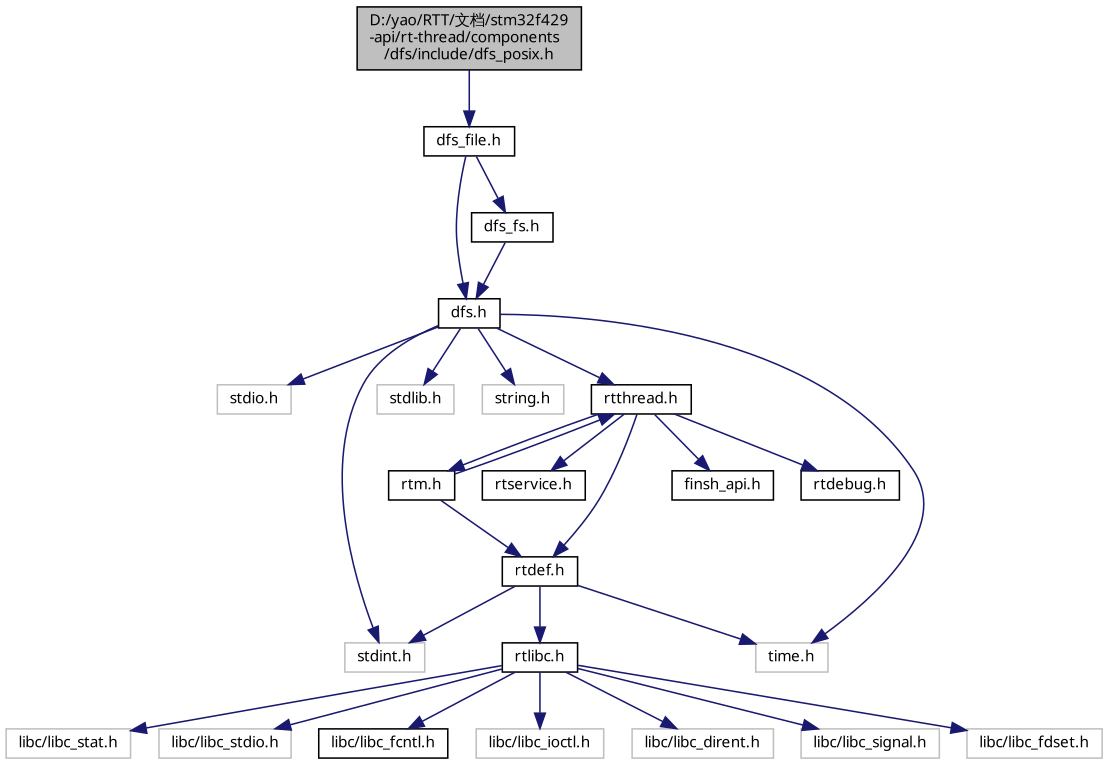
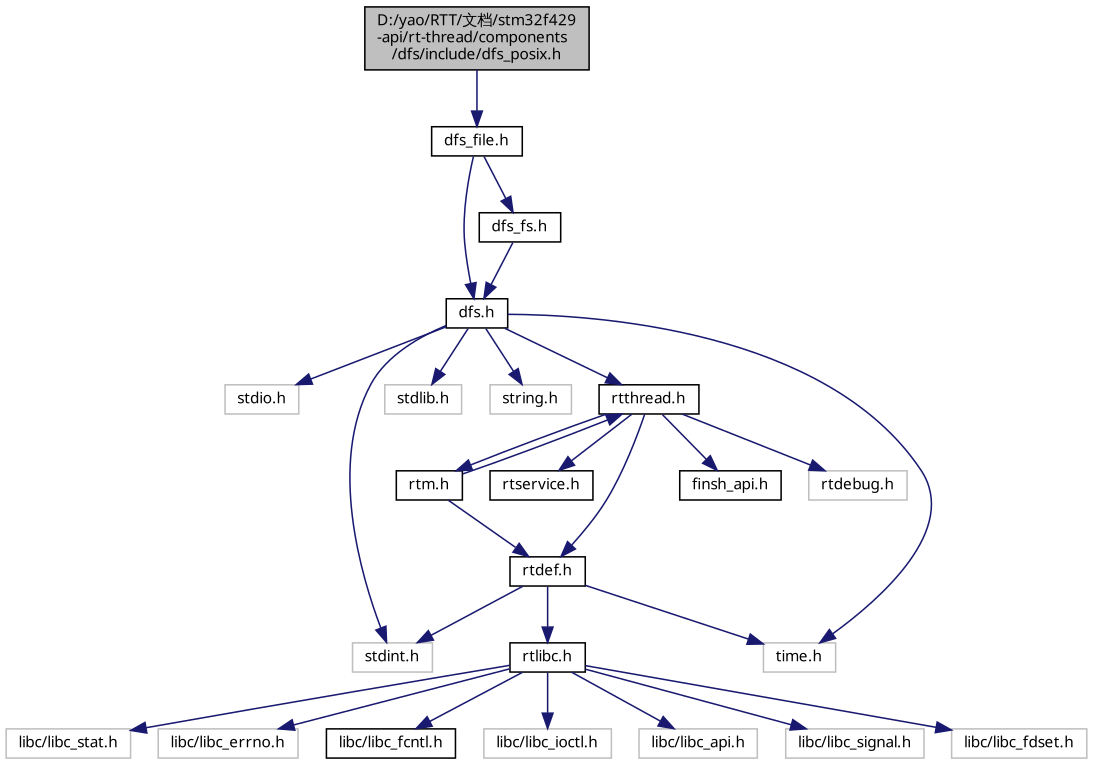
node "rtdebug.h": color black -> grey75
node "libc/libc_stdio.h": label "libc/libc_stdio.h" -> "libc/libc_errno.h"
node "libc/libc_dirent.h": label "libc/libc_dirent.h" -> "libc/libc_api.h"
